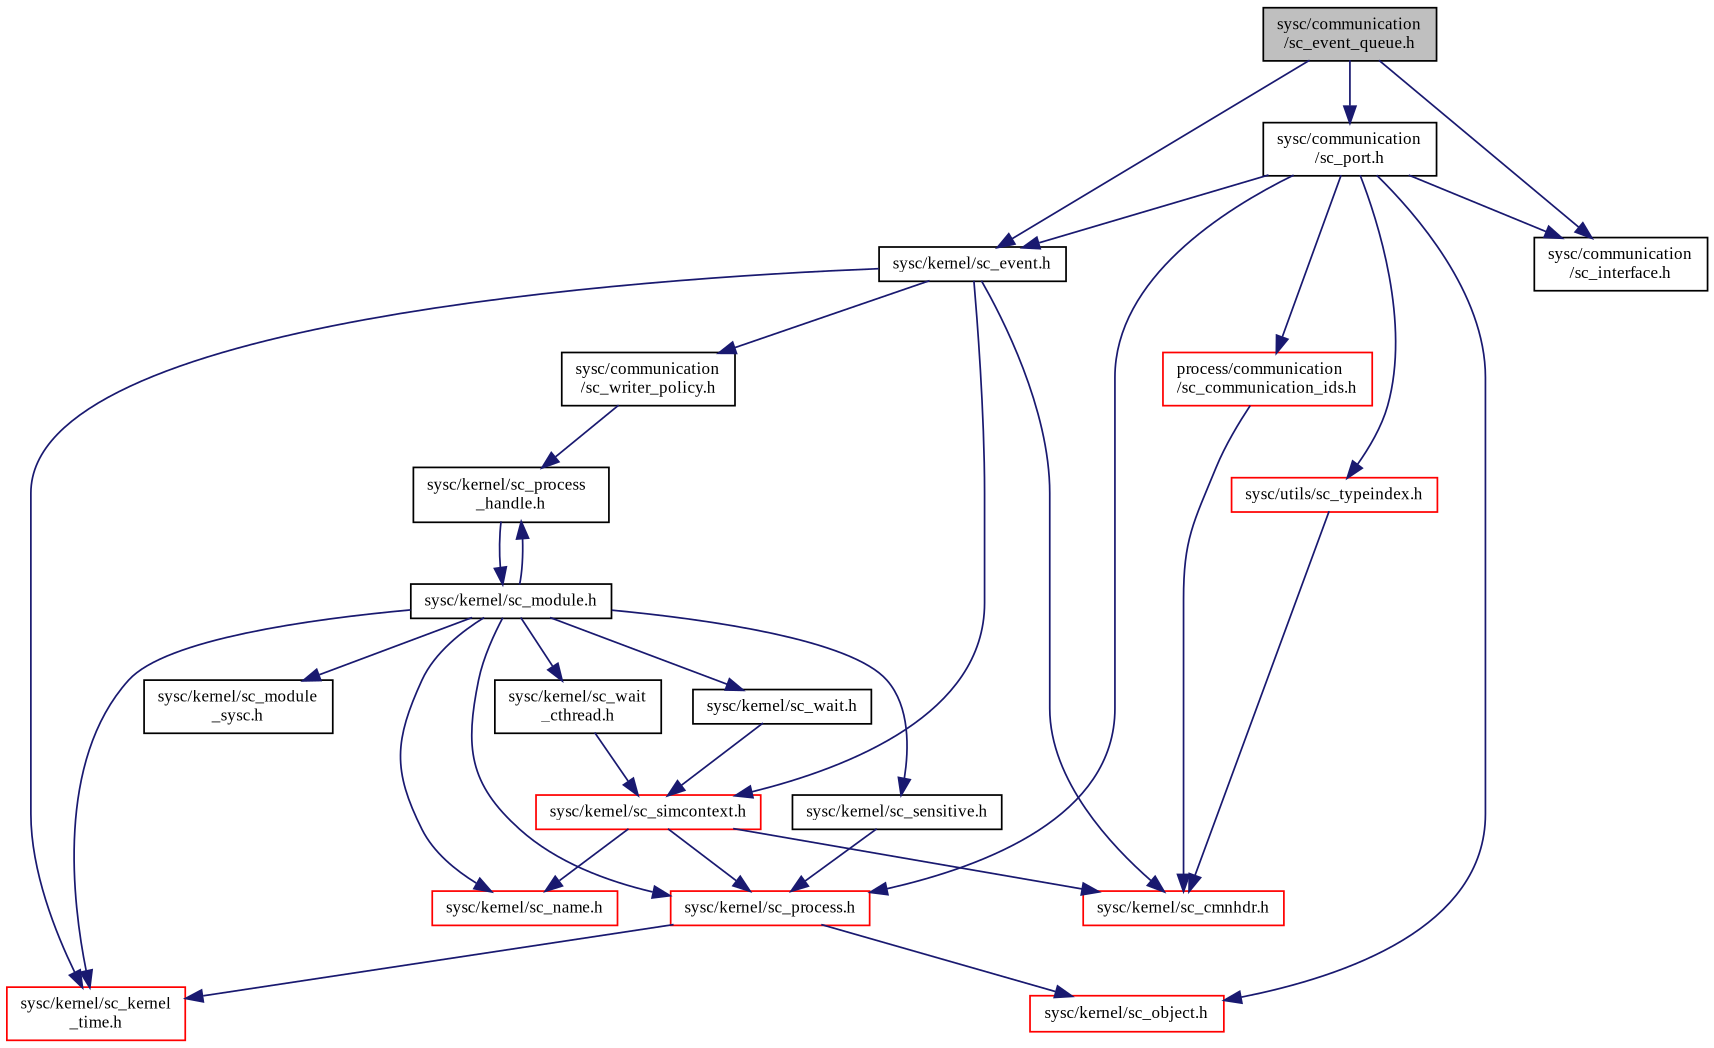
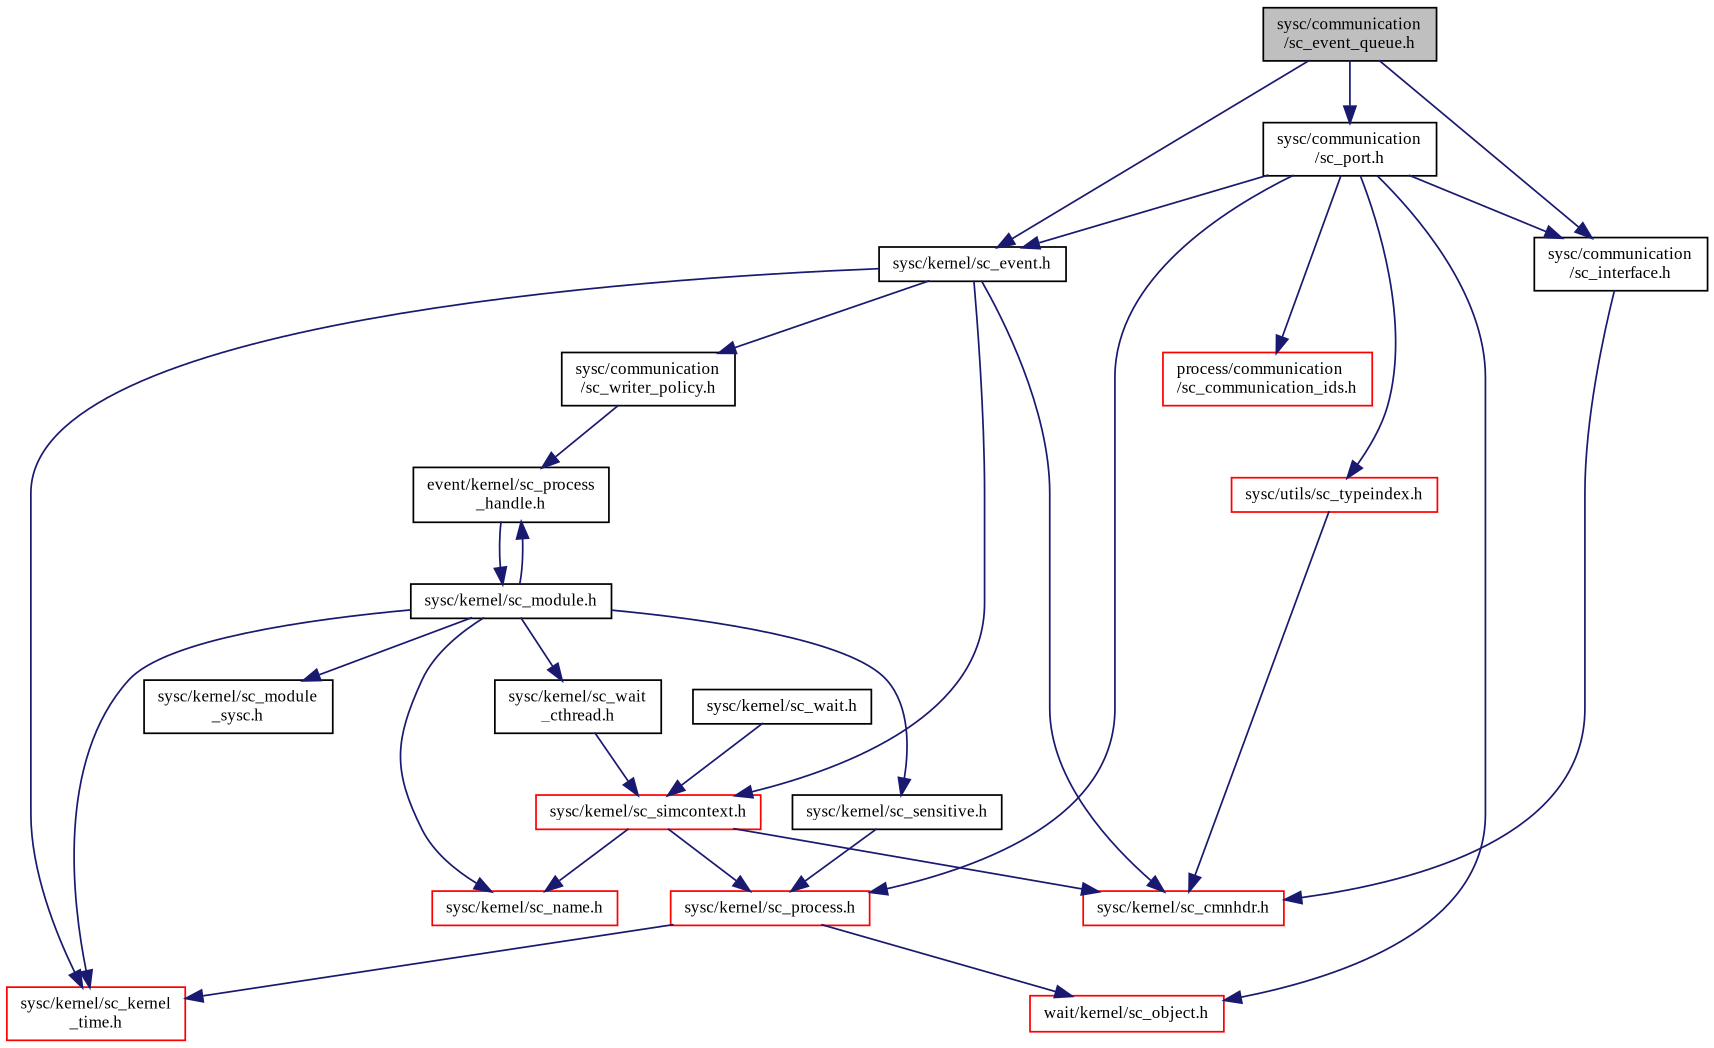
node "sysc/kernel/sc_process _handle.h": label "sysc/kernel/sc_process _handle.h" -> "event/kernel/sc_process _handle.h"
edge "process/communication /sc_communication_ids.h" -> "sysc/kernel/sc_cmnhdr.h": now "sysc/communication /sc_interface.h" -> "sysc/kernel/sc_cmnhdr.h"
edge "sysc/kernel/sc_module.h" -> "sysc/kernel/sc_wait.h": removed
edge "sysc/kernel/sc_module.h" -> "sysc/kernel/sc_process.h": removed
node "sysc/kernel/sc_object.h": label "sysc/kernel/sc_object.h" -> "wait/kernel/sc_object.h"
